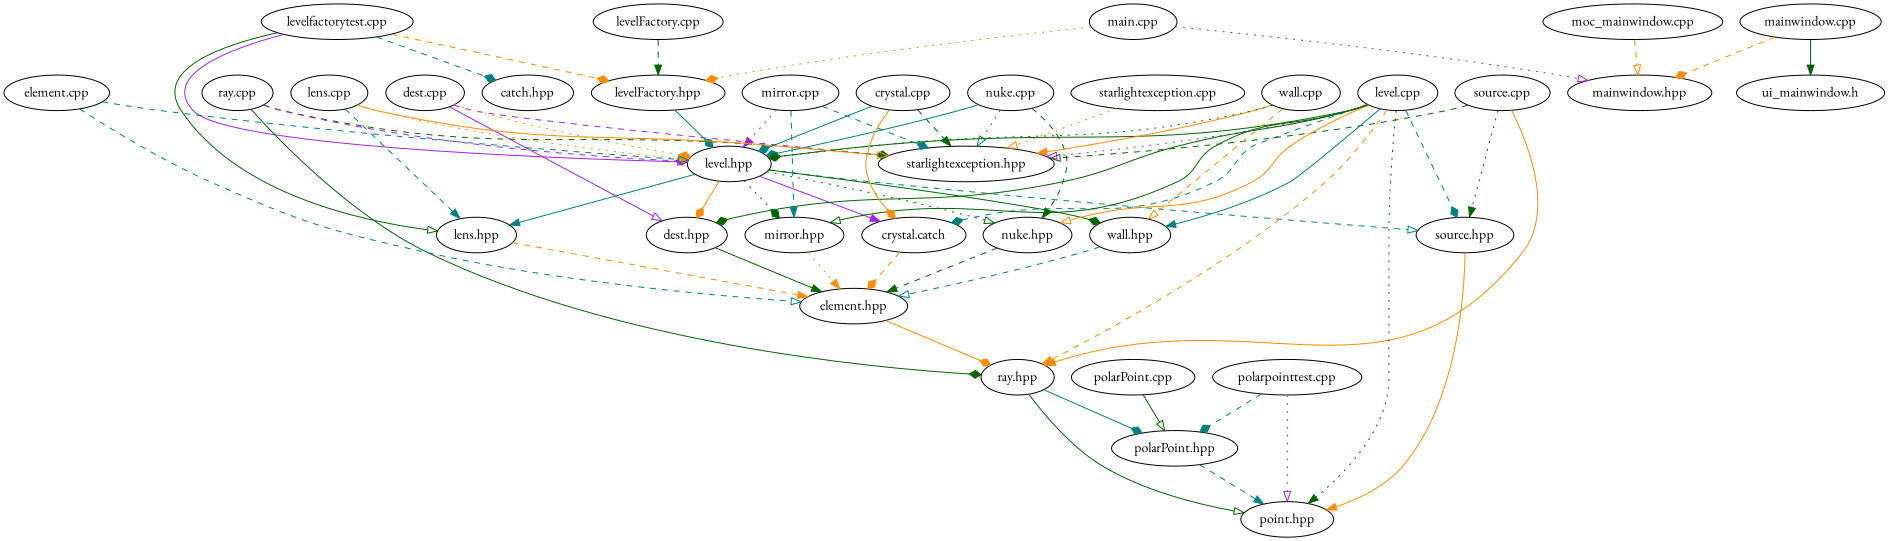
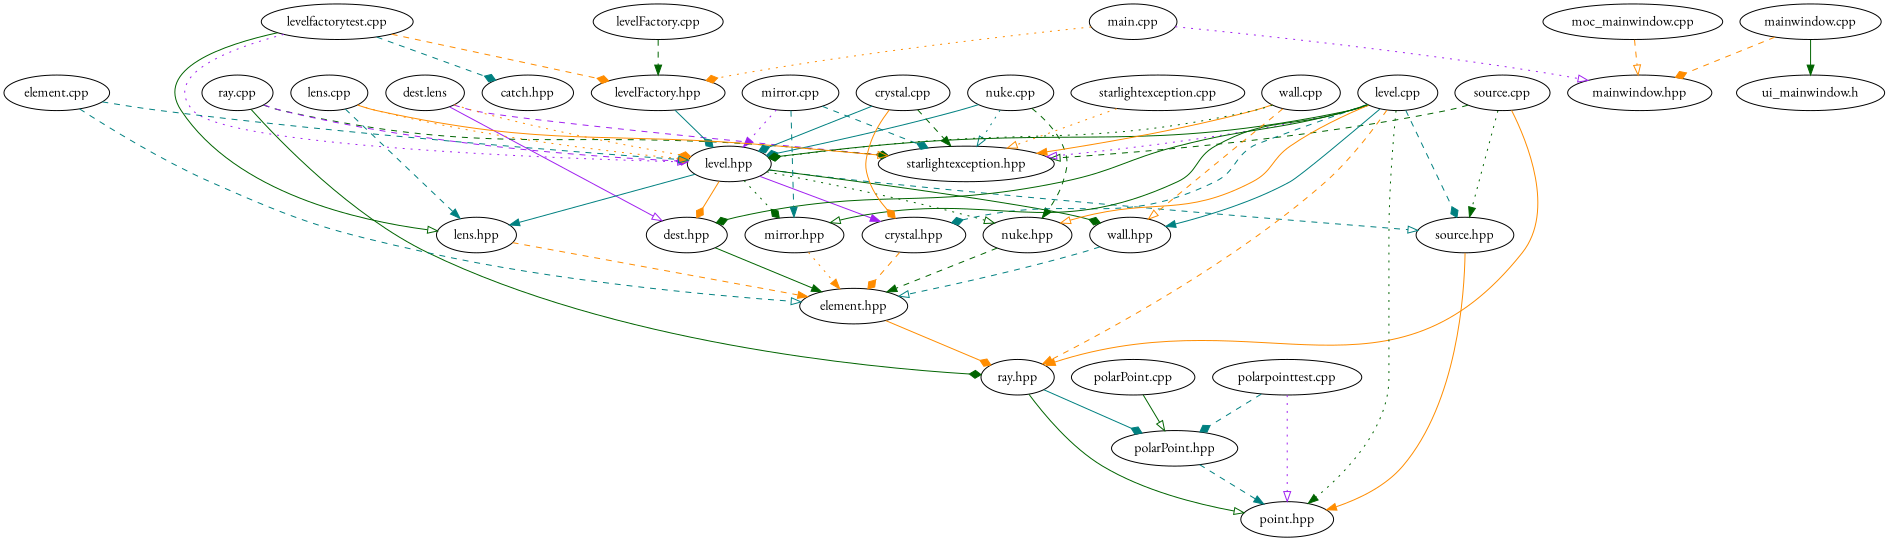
node "dest.cpp": label "dest.cpp" -> "dest.lens"
edge "levelfactorytest.cpp" -> "level.hpp": style solid -> dotted
node "crystal.catch": label "crystal.catch" -> "crystal.hpp"
